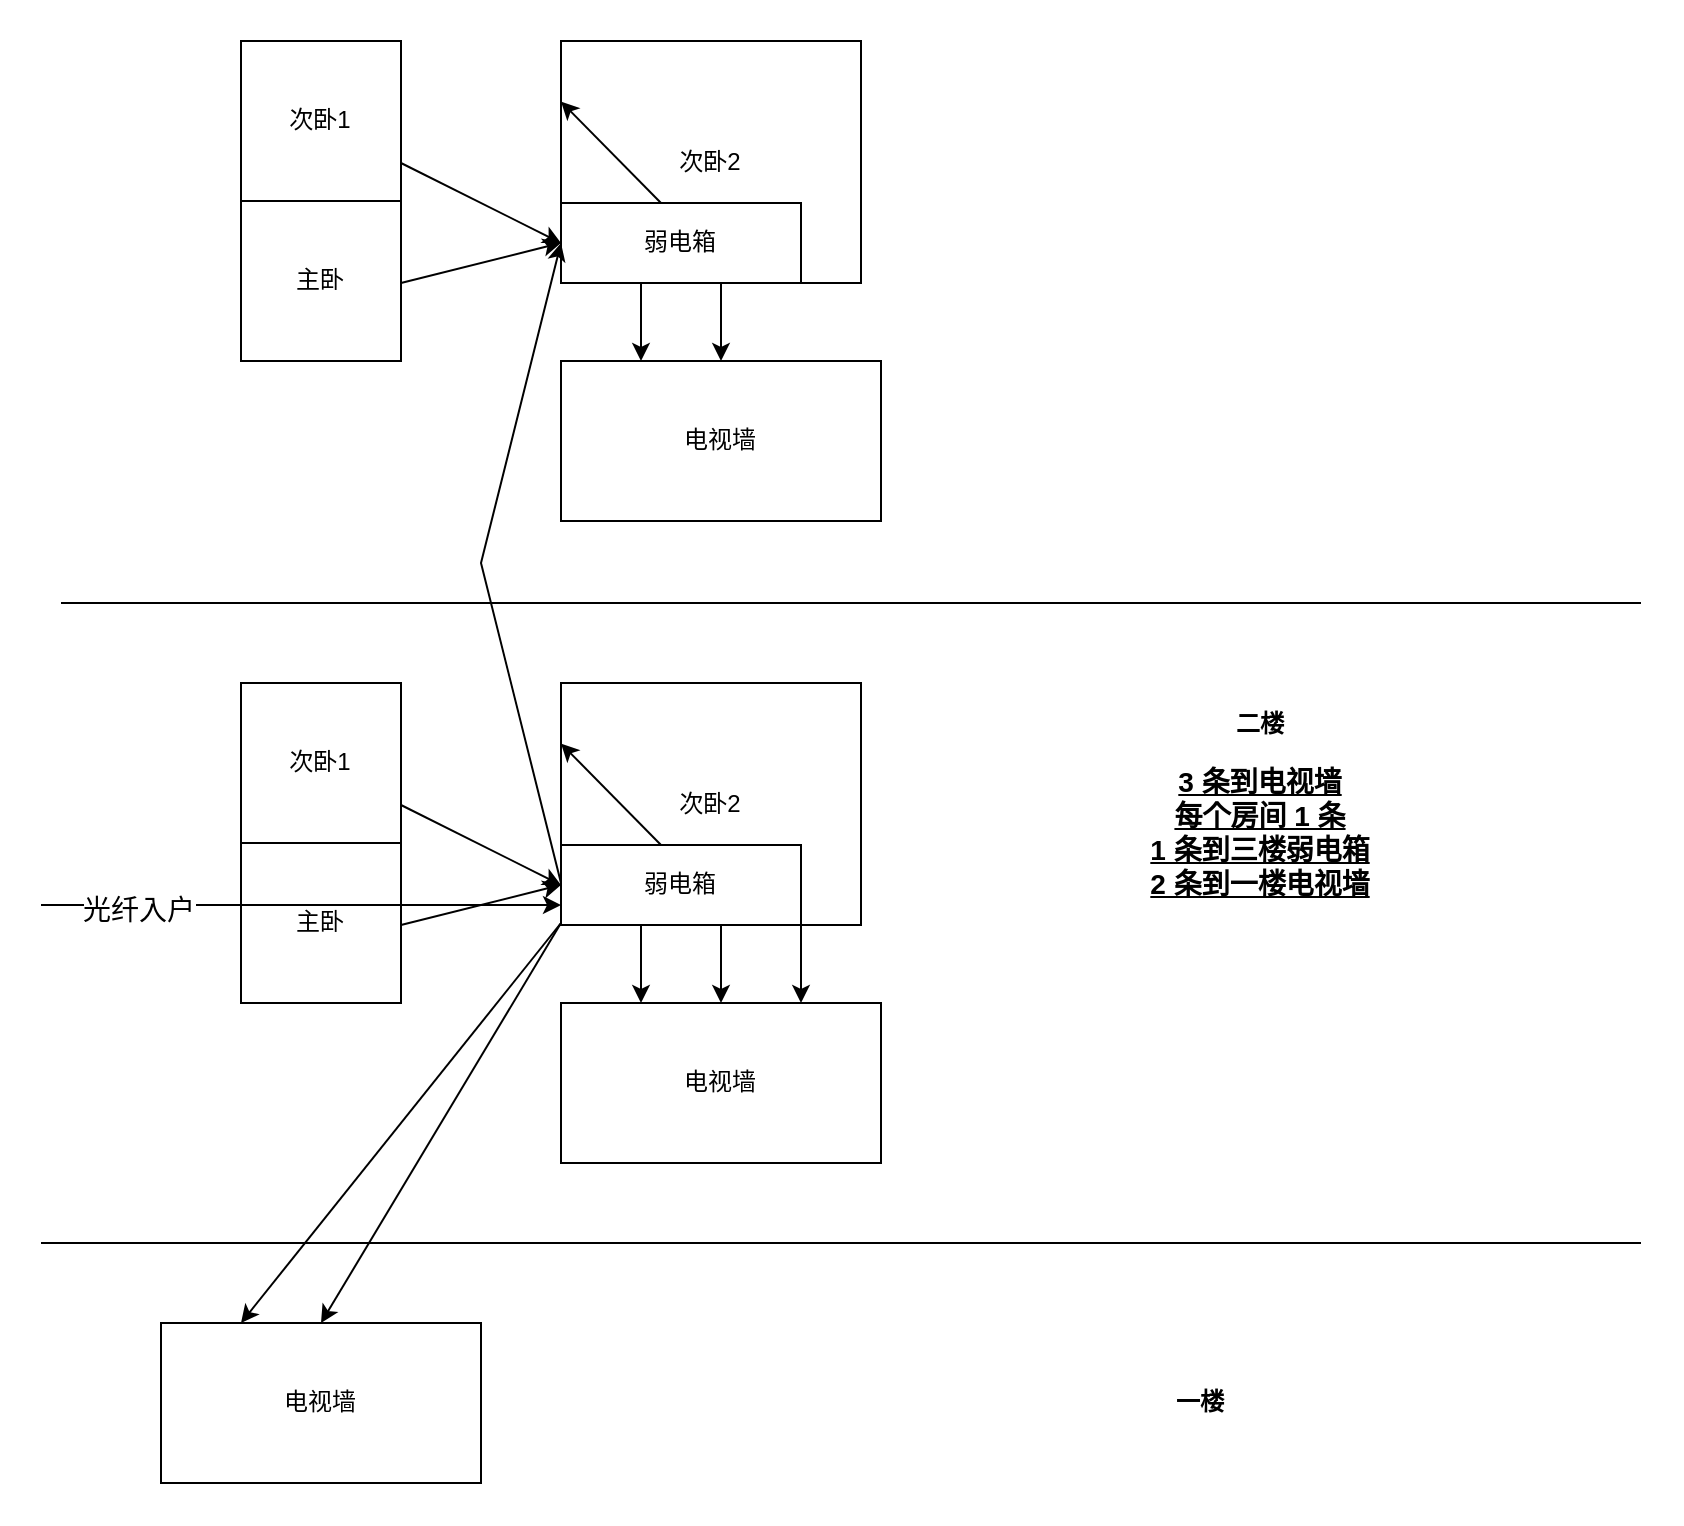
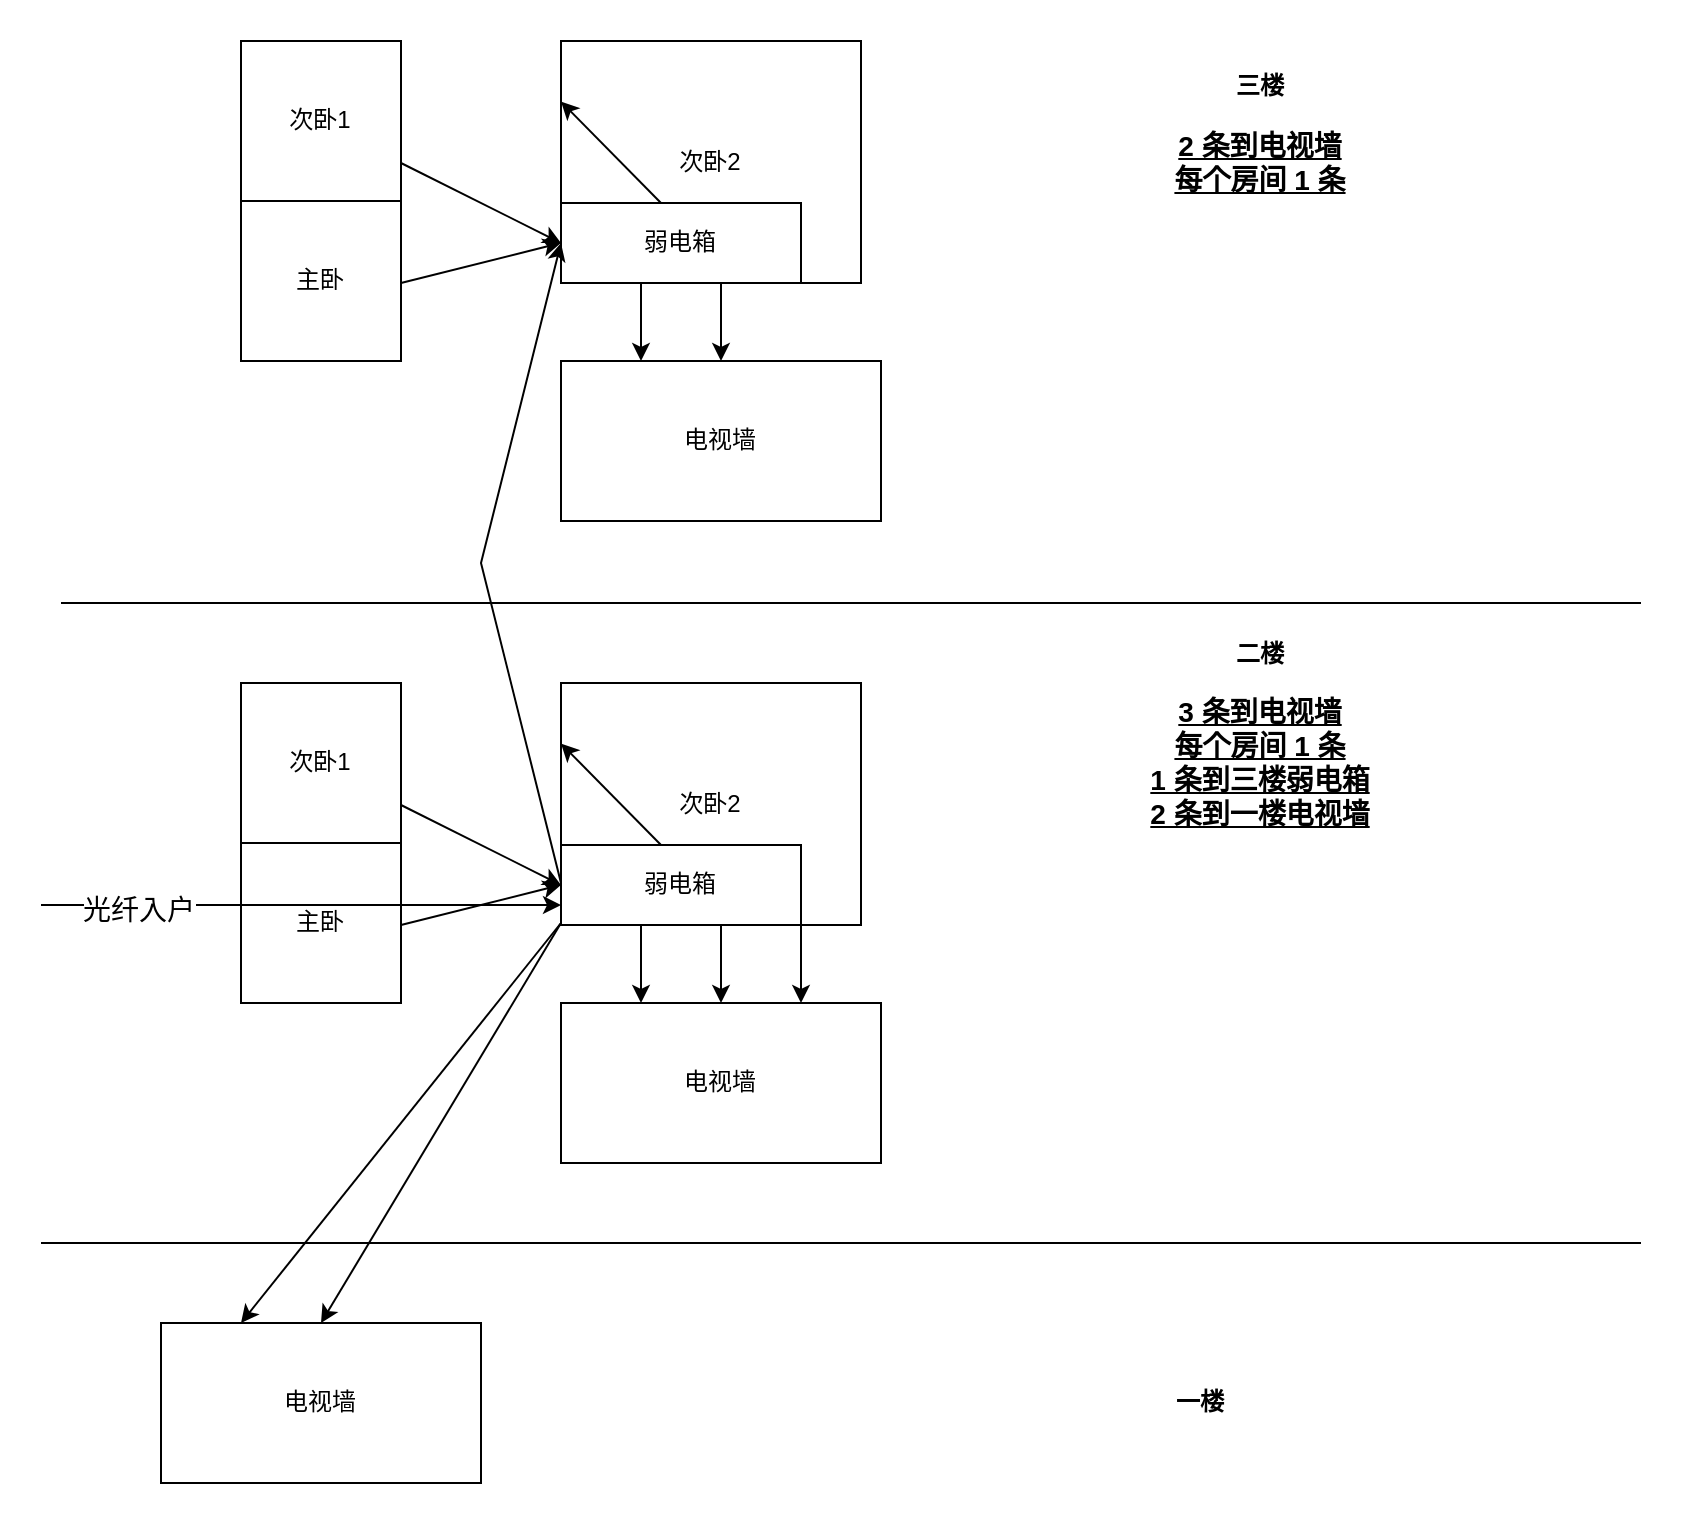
node "三楼 2 条到电视墙 每个房间 1 条": added
node "二楼 3 条到电视墙 每个房间 1 条 1 条到三楼弱电箱 2 条到一楼电视墙": moved (1261, 805) -> (1261, 735)
